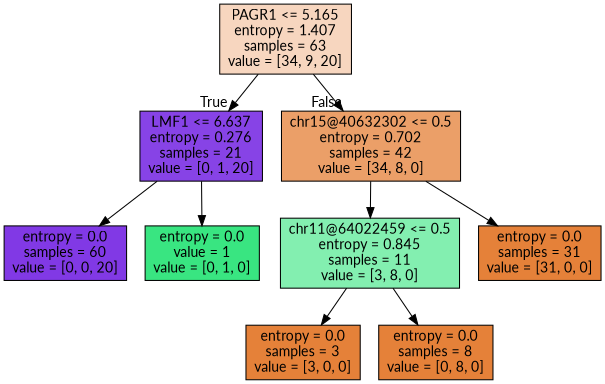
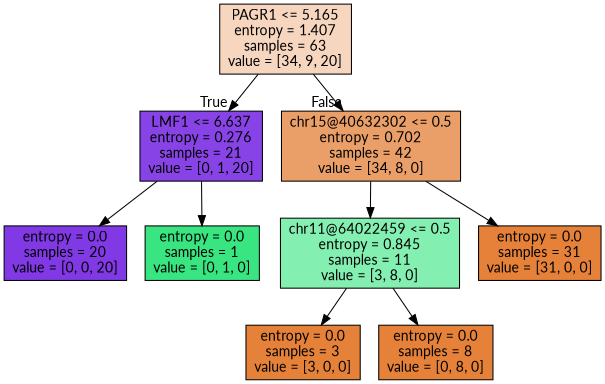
node "entropy = 0.0 samples = 60 value = [0, 0, 20]": label "entropy = 0.0 samples = 60 value = [0, 0, 20]" -> "entropy = 0.0 samples = 20 value = [0, 0, 20]"
node "entropy = 0.0 value = 1 value = [0, 1, 0]": label "entropy = 0.0 value = 1 value = [0, 1, 0]" -> "entropy = 0.0 samples = 1 value = [0, 1, 0]"
